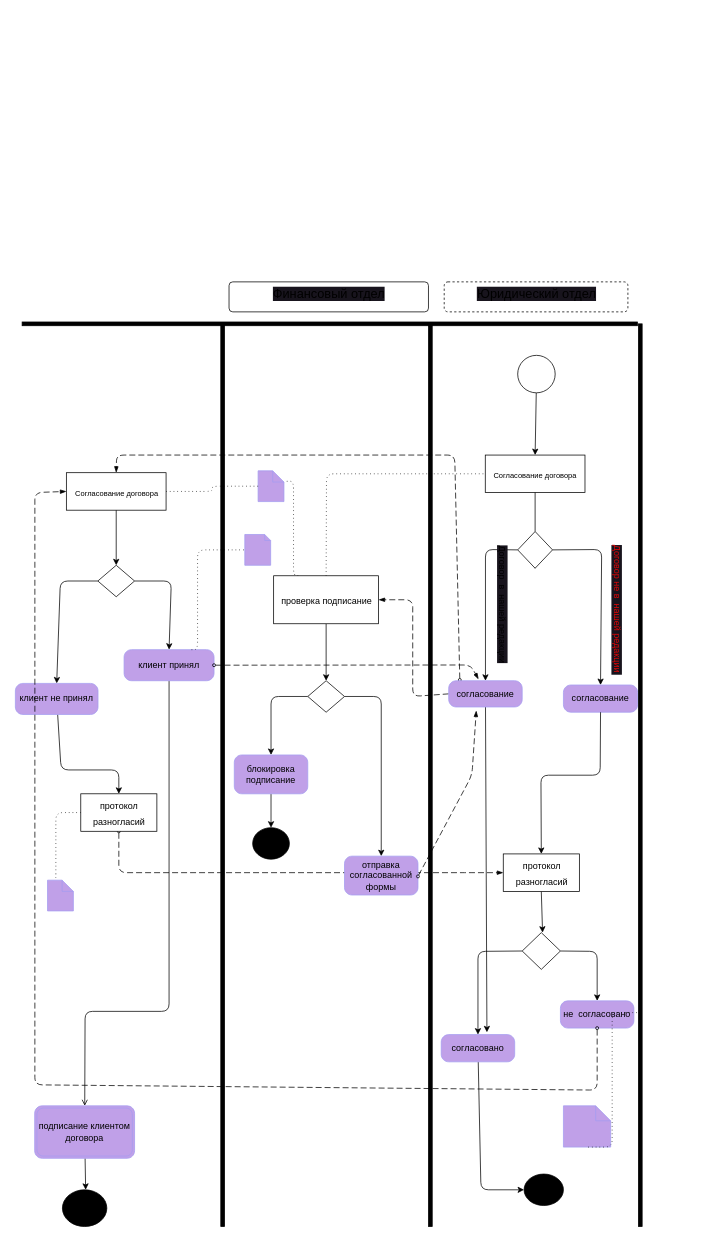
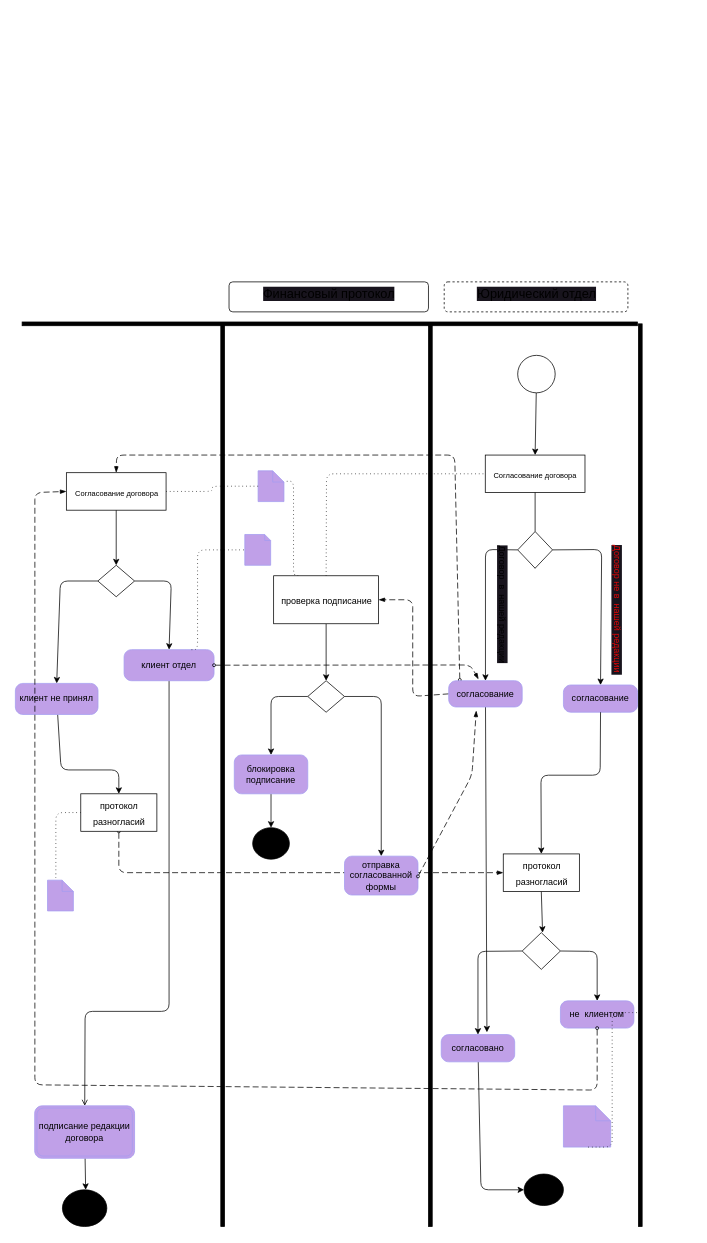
node "Финансовый отдел": label "Финансовый отдел" -> "Финансовый протокол"
node "клиент принял": label "клиент принял" -> "клиент отдел"
node "не согласовано": label "не согласовано" -> "не клиентом"
node "подписание клиентом договора": label "подписание клиентом договора" -> "подписание редакции договора"
